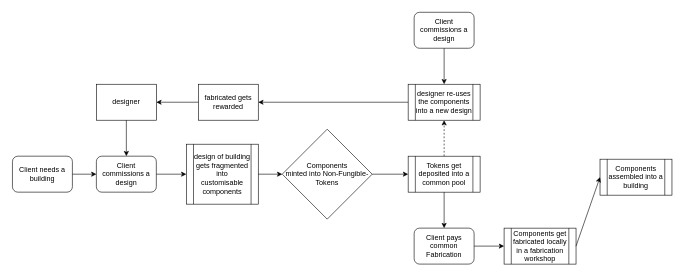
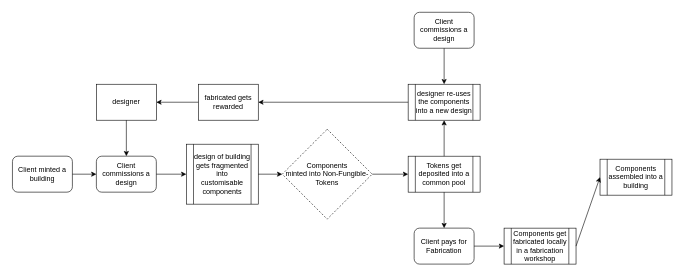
edge "Tokens get deposited into a common pool" -> "designer re-uses the components into a new design": style dashed -> solid
node "Client needs a building": label "Client needs a building" -> "Client minted a building"
node "Components minted into Non-Fungible-Tokens": style solid -> dashed
node "Client pays common Fabrication": label "Client pays common Fabrication" -> "Client pays for Fabrication"
